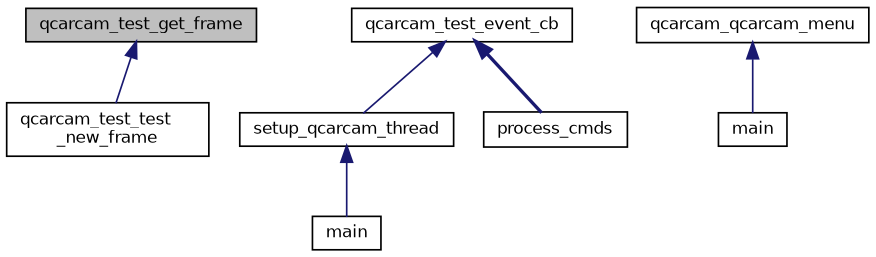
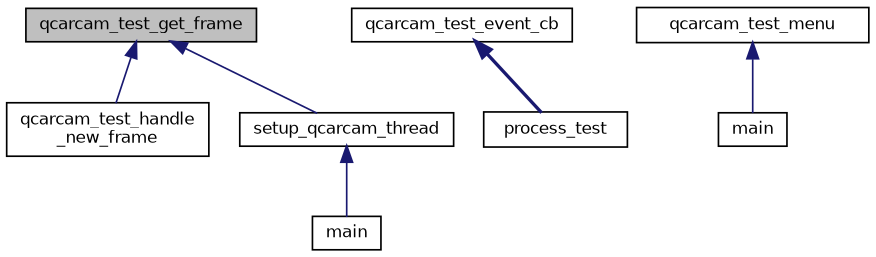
node "qcarcam_qcarcam_menu": label "qcarcam_qcarcam_menu" -> "qcarcam_test_menu"
edge "setup_qcarcam_thread" -> "qcarcam_test_event_cb": now "setup_qcarcam_thread" -> "qcarcam_test_get_frame"
node "qcarcam_test_test _new_frame": label "qcarcam_test_test _new_frame" -> "qcarcam_test_handle _new_frame"
node "process_cmds": label "process_cmds" -> "process_test"
